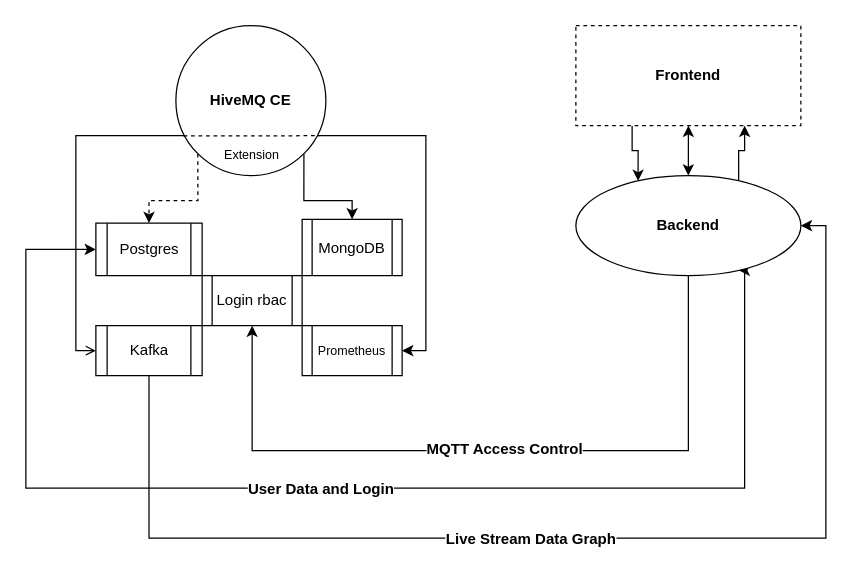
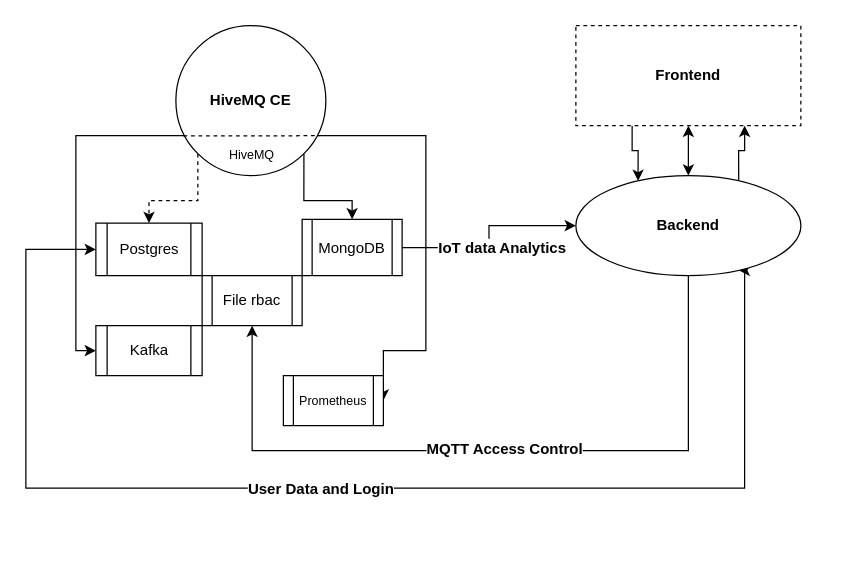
node "Extension": label "Extension" -> "HiveMQ"
edge "MongoDB" -> "Backend": added, label "IoT data Analytics"
node "Login rbac": label "Login rbac" -> "File rbac"
edge "HiveMQ CE" -> "Kafka": arrowhead open -> classic
node "Prometheus": moved (352, 351) -> (333, 401)
edge "Kafka" -> "Backend": removed, label "Live Stream Data Graph"
